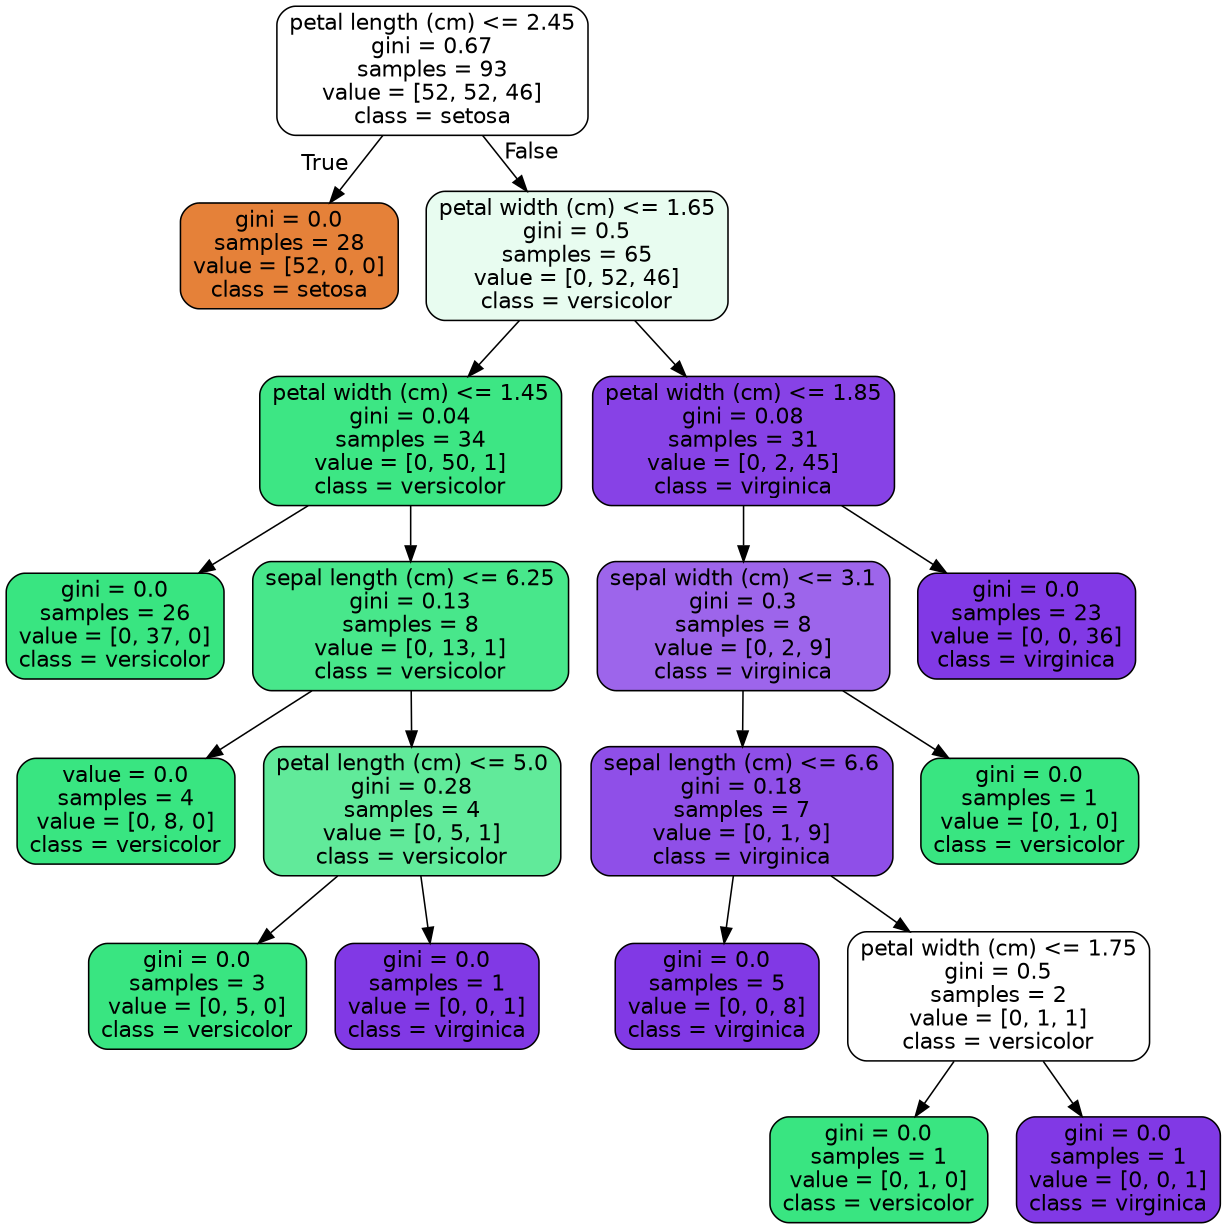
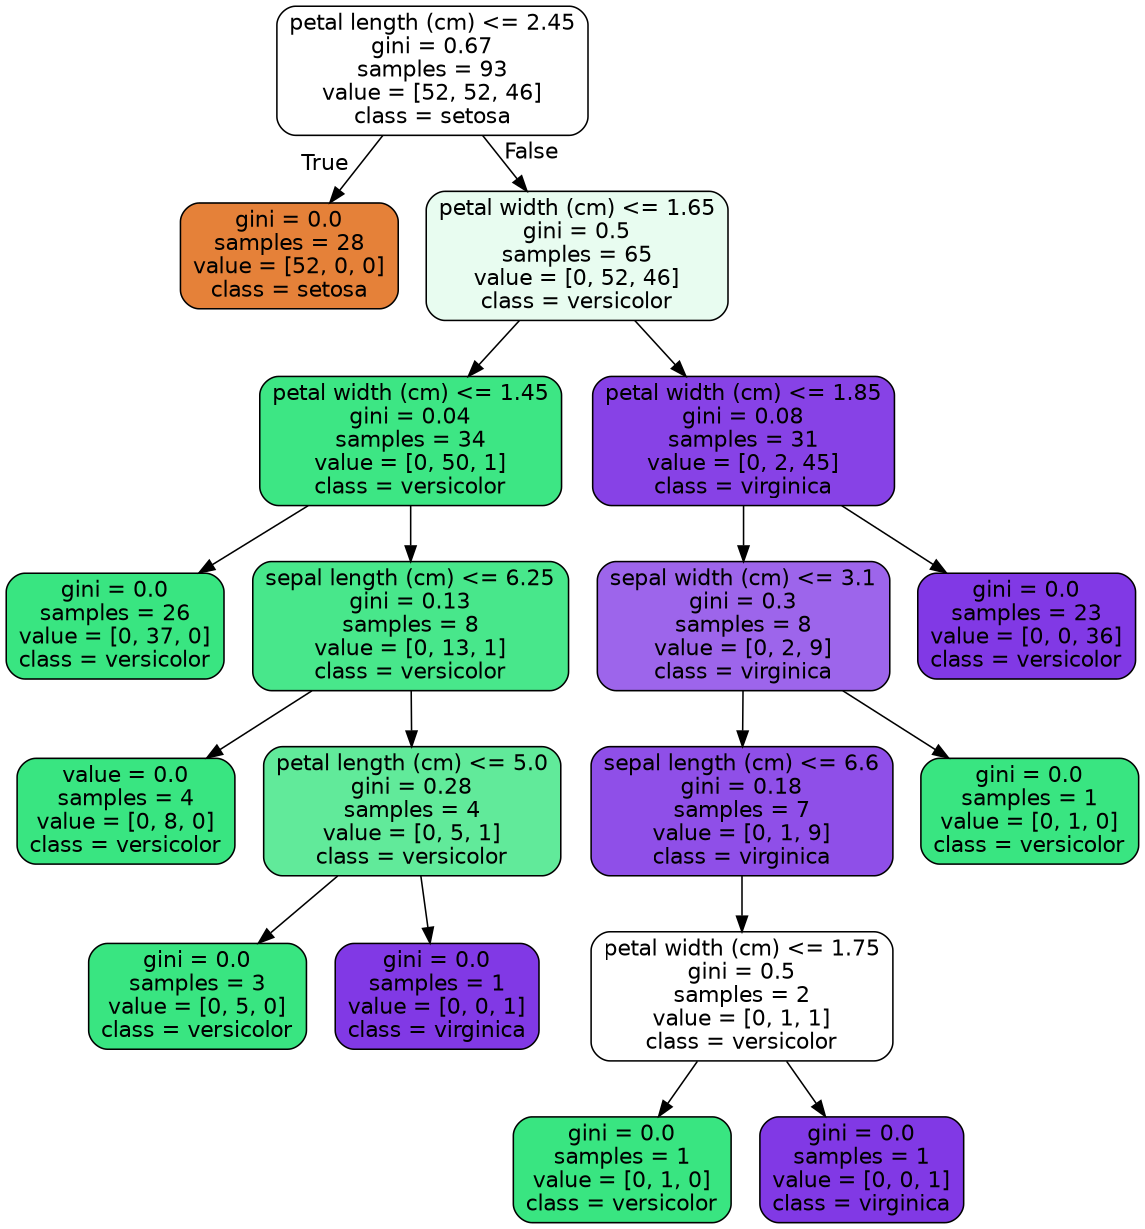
node "gini = 0.0 samples = 23 value = [0, 0, 36] class = virginica": label "gini = 0.0 samples = 23 value = [0, 0, 36] class = virginica" -> "gini = 0.0 samples = 23 value = [0, 0, 36] class = versicolor"
node "gini = 0.0 samples = 5 value = [0, 0, 8] class = virginica": removed
